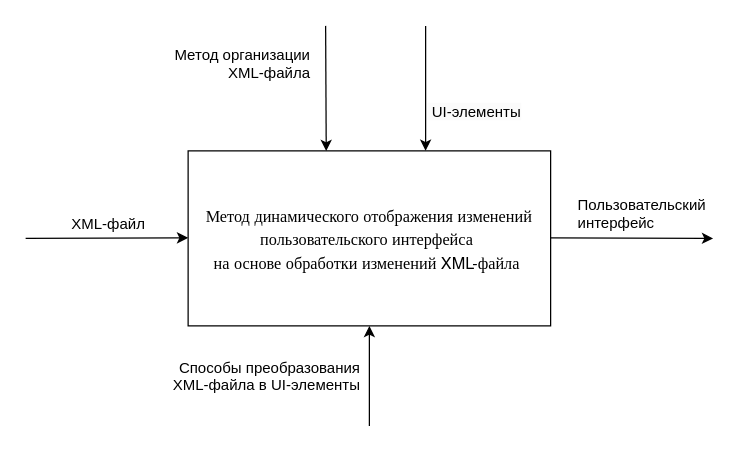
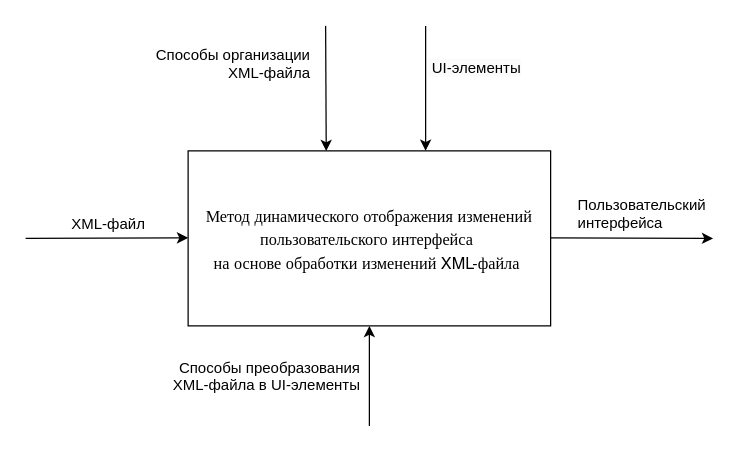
node "Метод организации XML-файла": label "Метод организации XML-файла" -> "Способы организации XML-файла"
node "UI-элементы": moved (482, 113) -> (482, 69)
node "Пользовательский интерфейс": label "Пользовательский интерфейс" -> "Пользовательский интерфейса"
